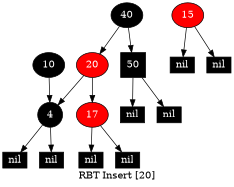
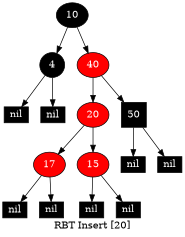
node "40": fillcolor black -> red
edge "10" -> "40": added
edge "20" -> "4": now "20" -> "15"
